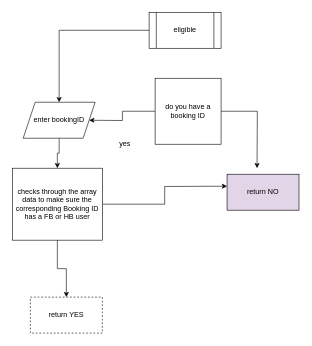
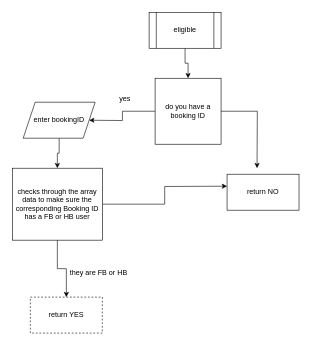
edge "eligible" -> "enter bookingID": now "eligible" -> "do you have a booking ID"
node "yes": moved (125, 144) -> (125, 99)
node "return NO": fillcolor #e1d5e7 -> #ffffff
node "they are FB or HB": added
